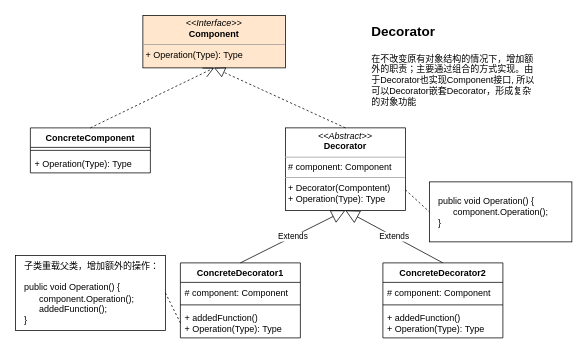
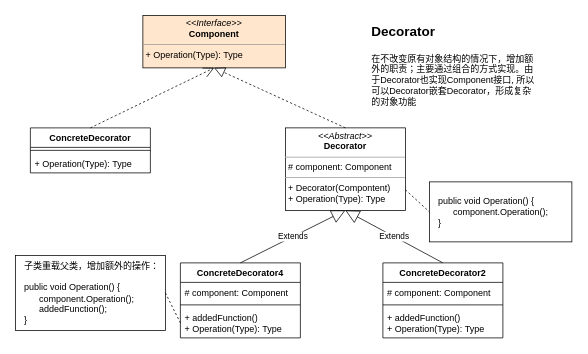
node "ConcreteComponent": label "ConcreteComponent" -> "ConcreteDecorator"
node "ConcreteDecorator1": label "ConcreteDecorator1" -> "ConcreteDecorator4"
